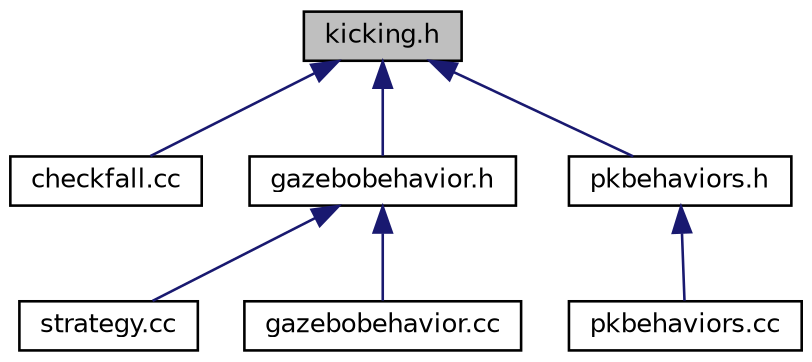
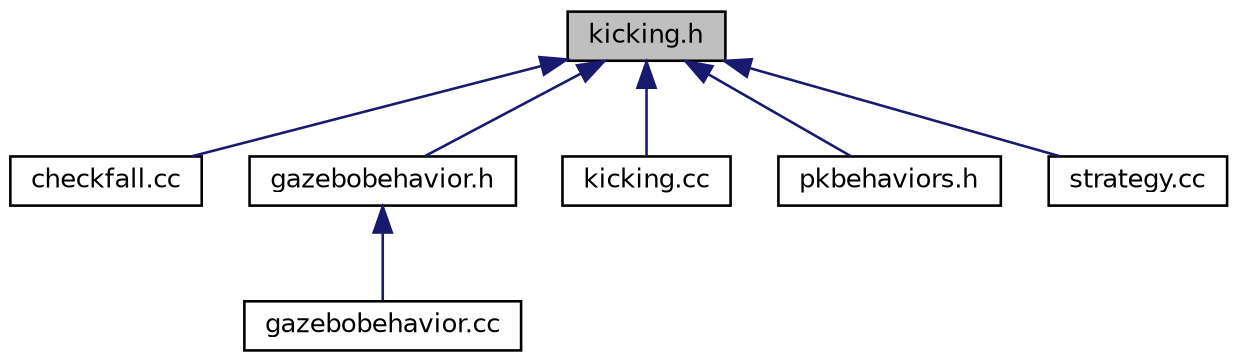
node "kicking.cc": added
edge "strategy.cc" -> "gazebobehavior.h": now "strategy.cc" -> "kicking.h"
node "pkbehaviors.cc": removed
